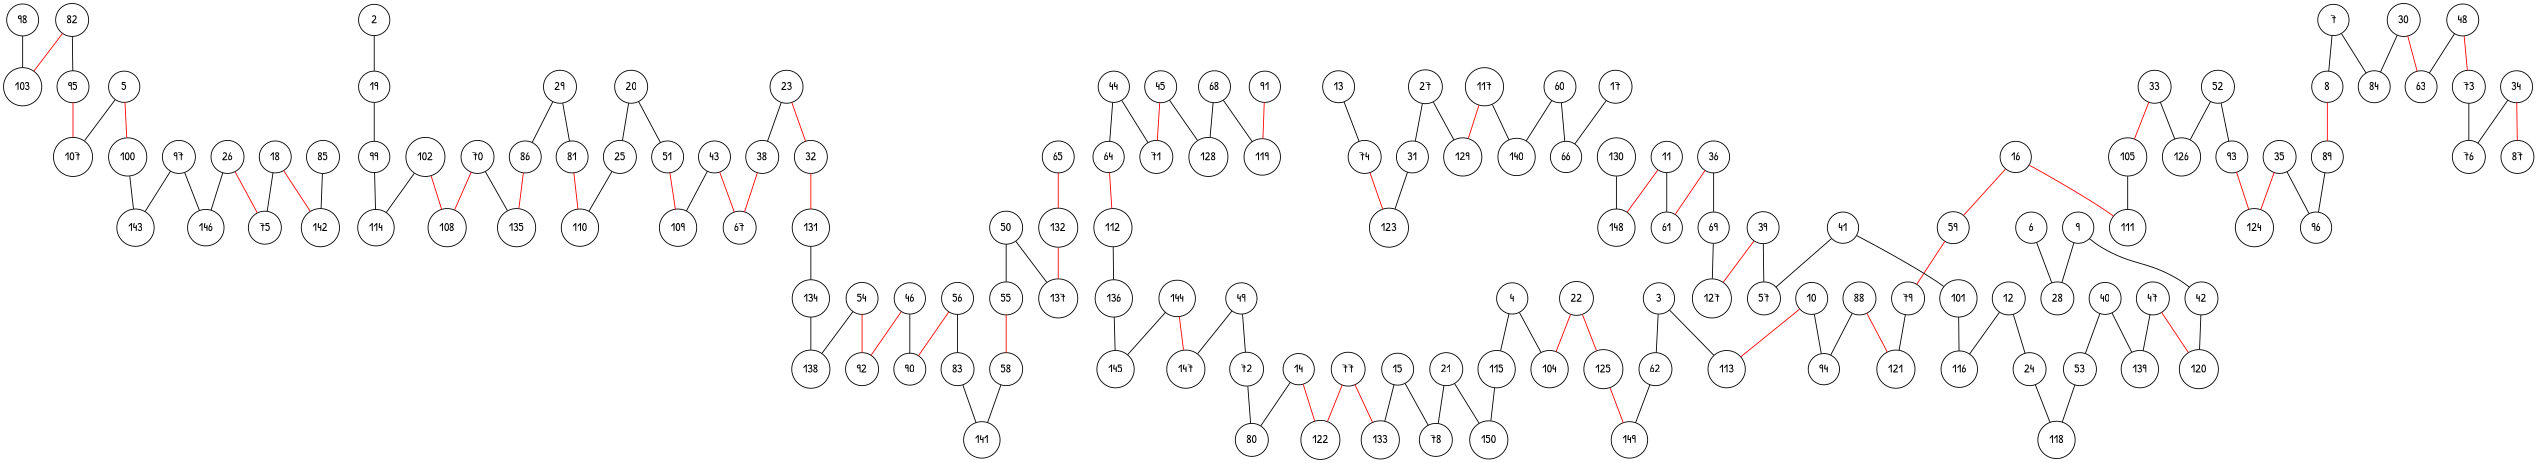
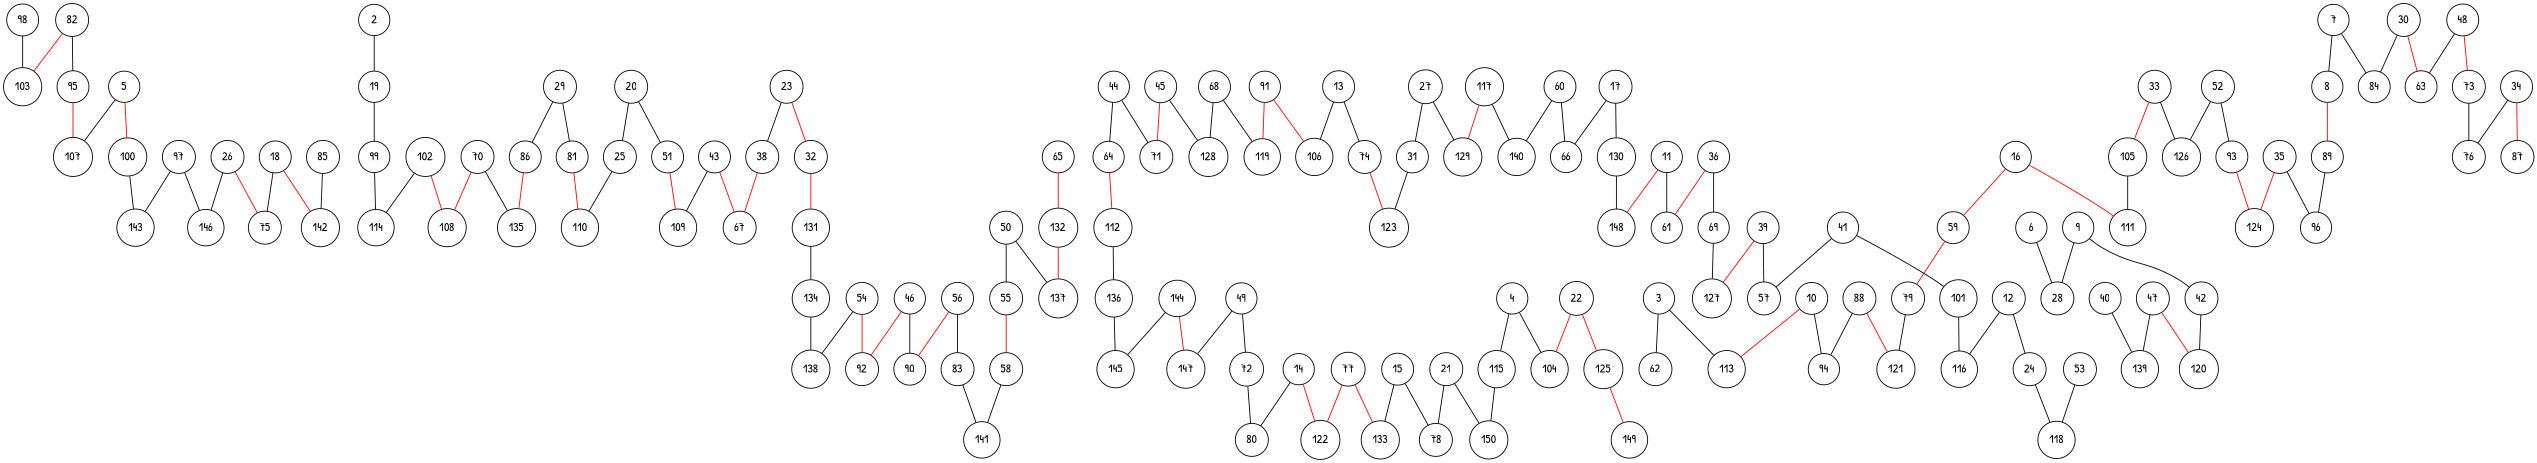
edge "17" -- "130": added
node "106": added
edge "40" -- "53": removed
edge "62" -- "149": removed
